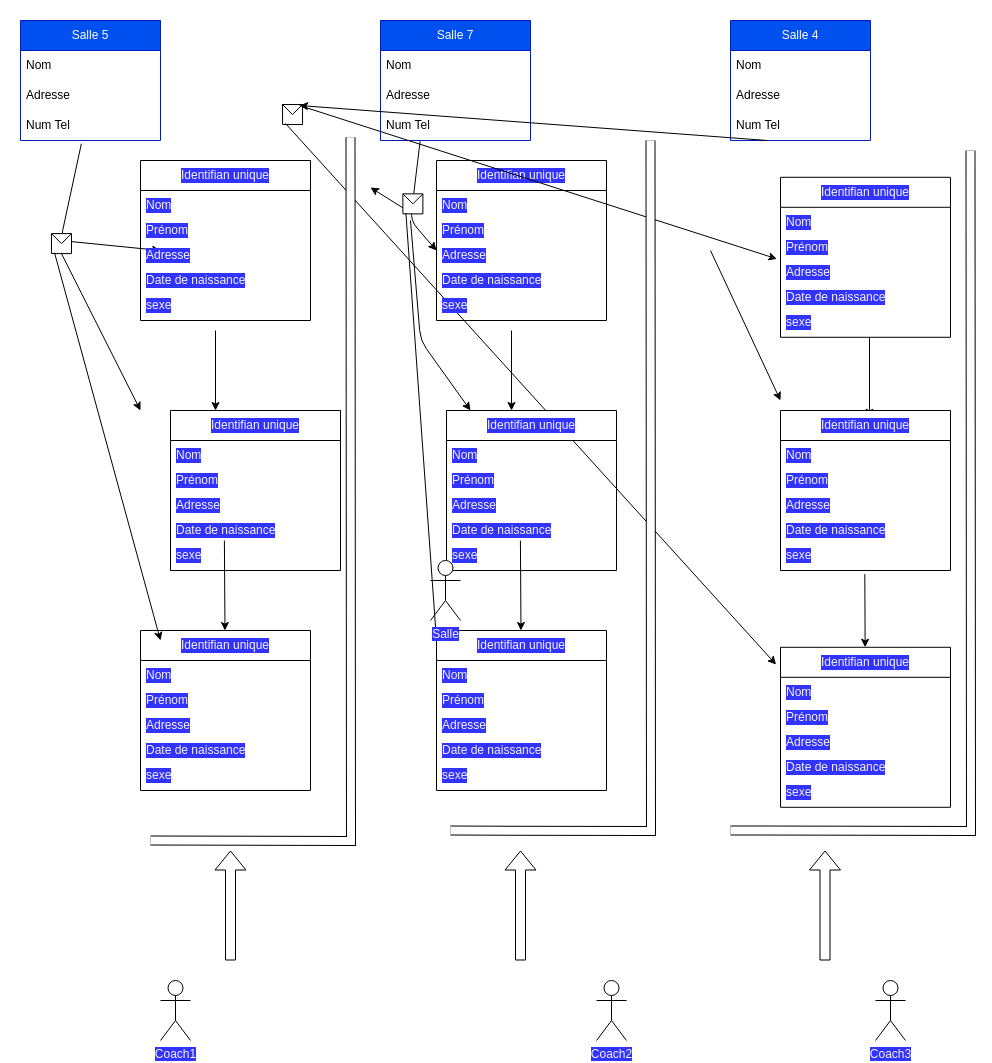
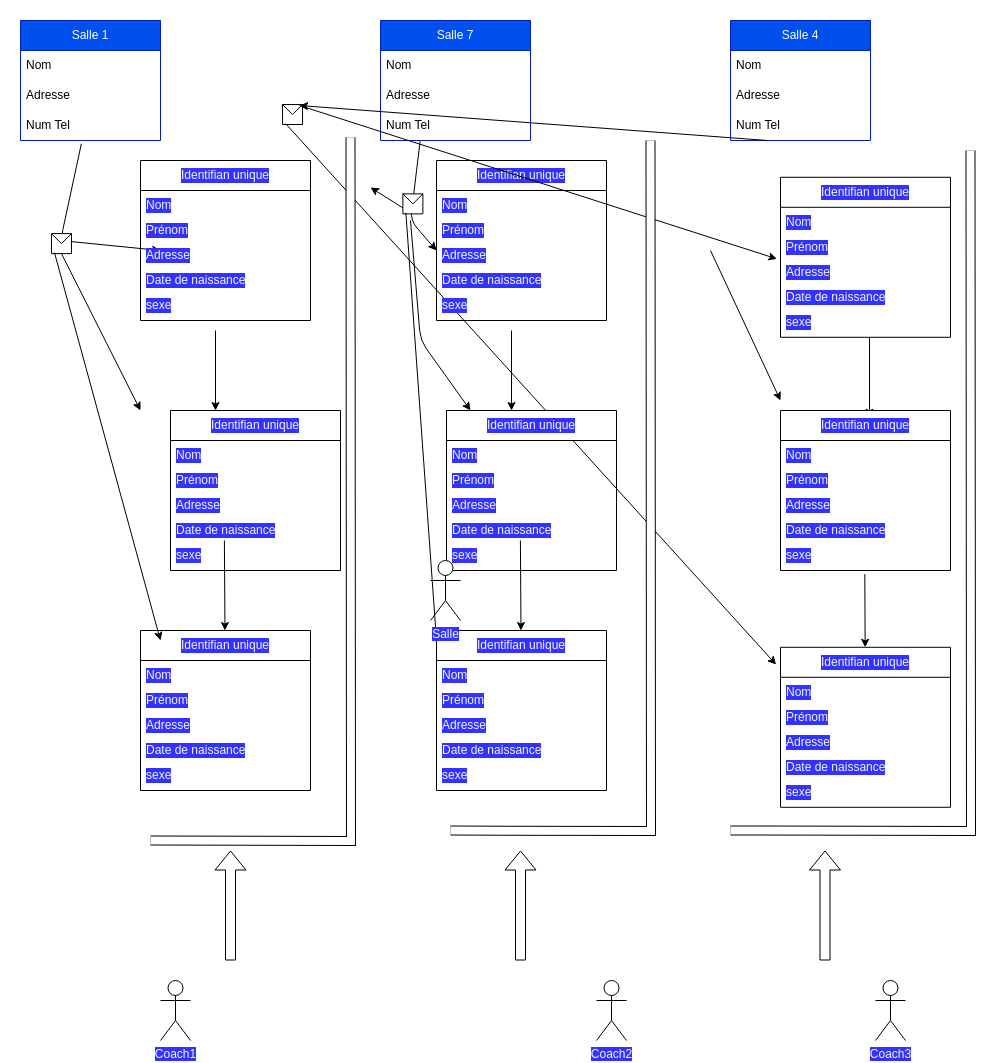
node "Salle 5": label "Salle 5" -> "Salle 1"
